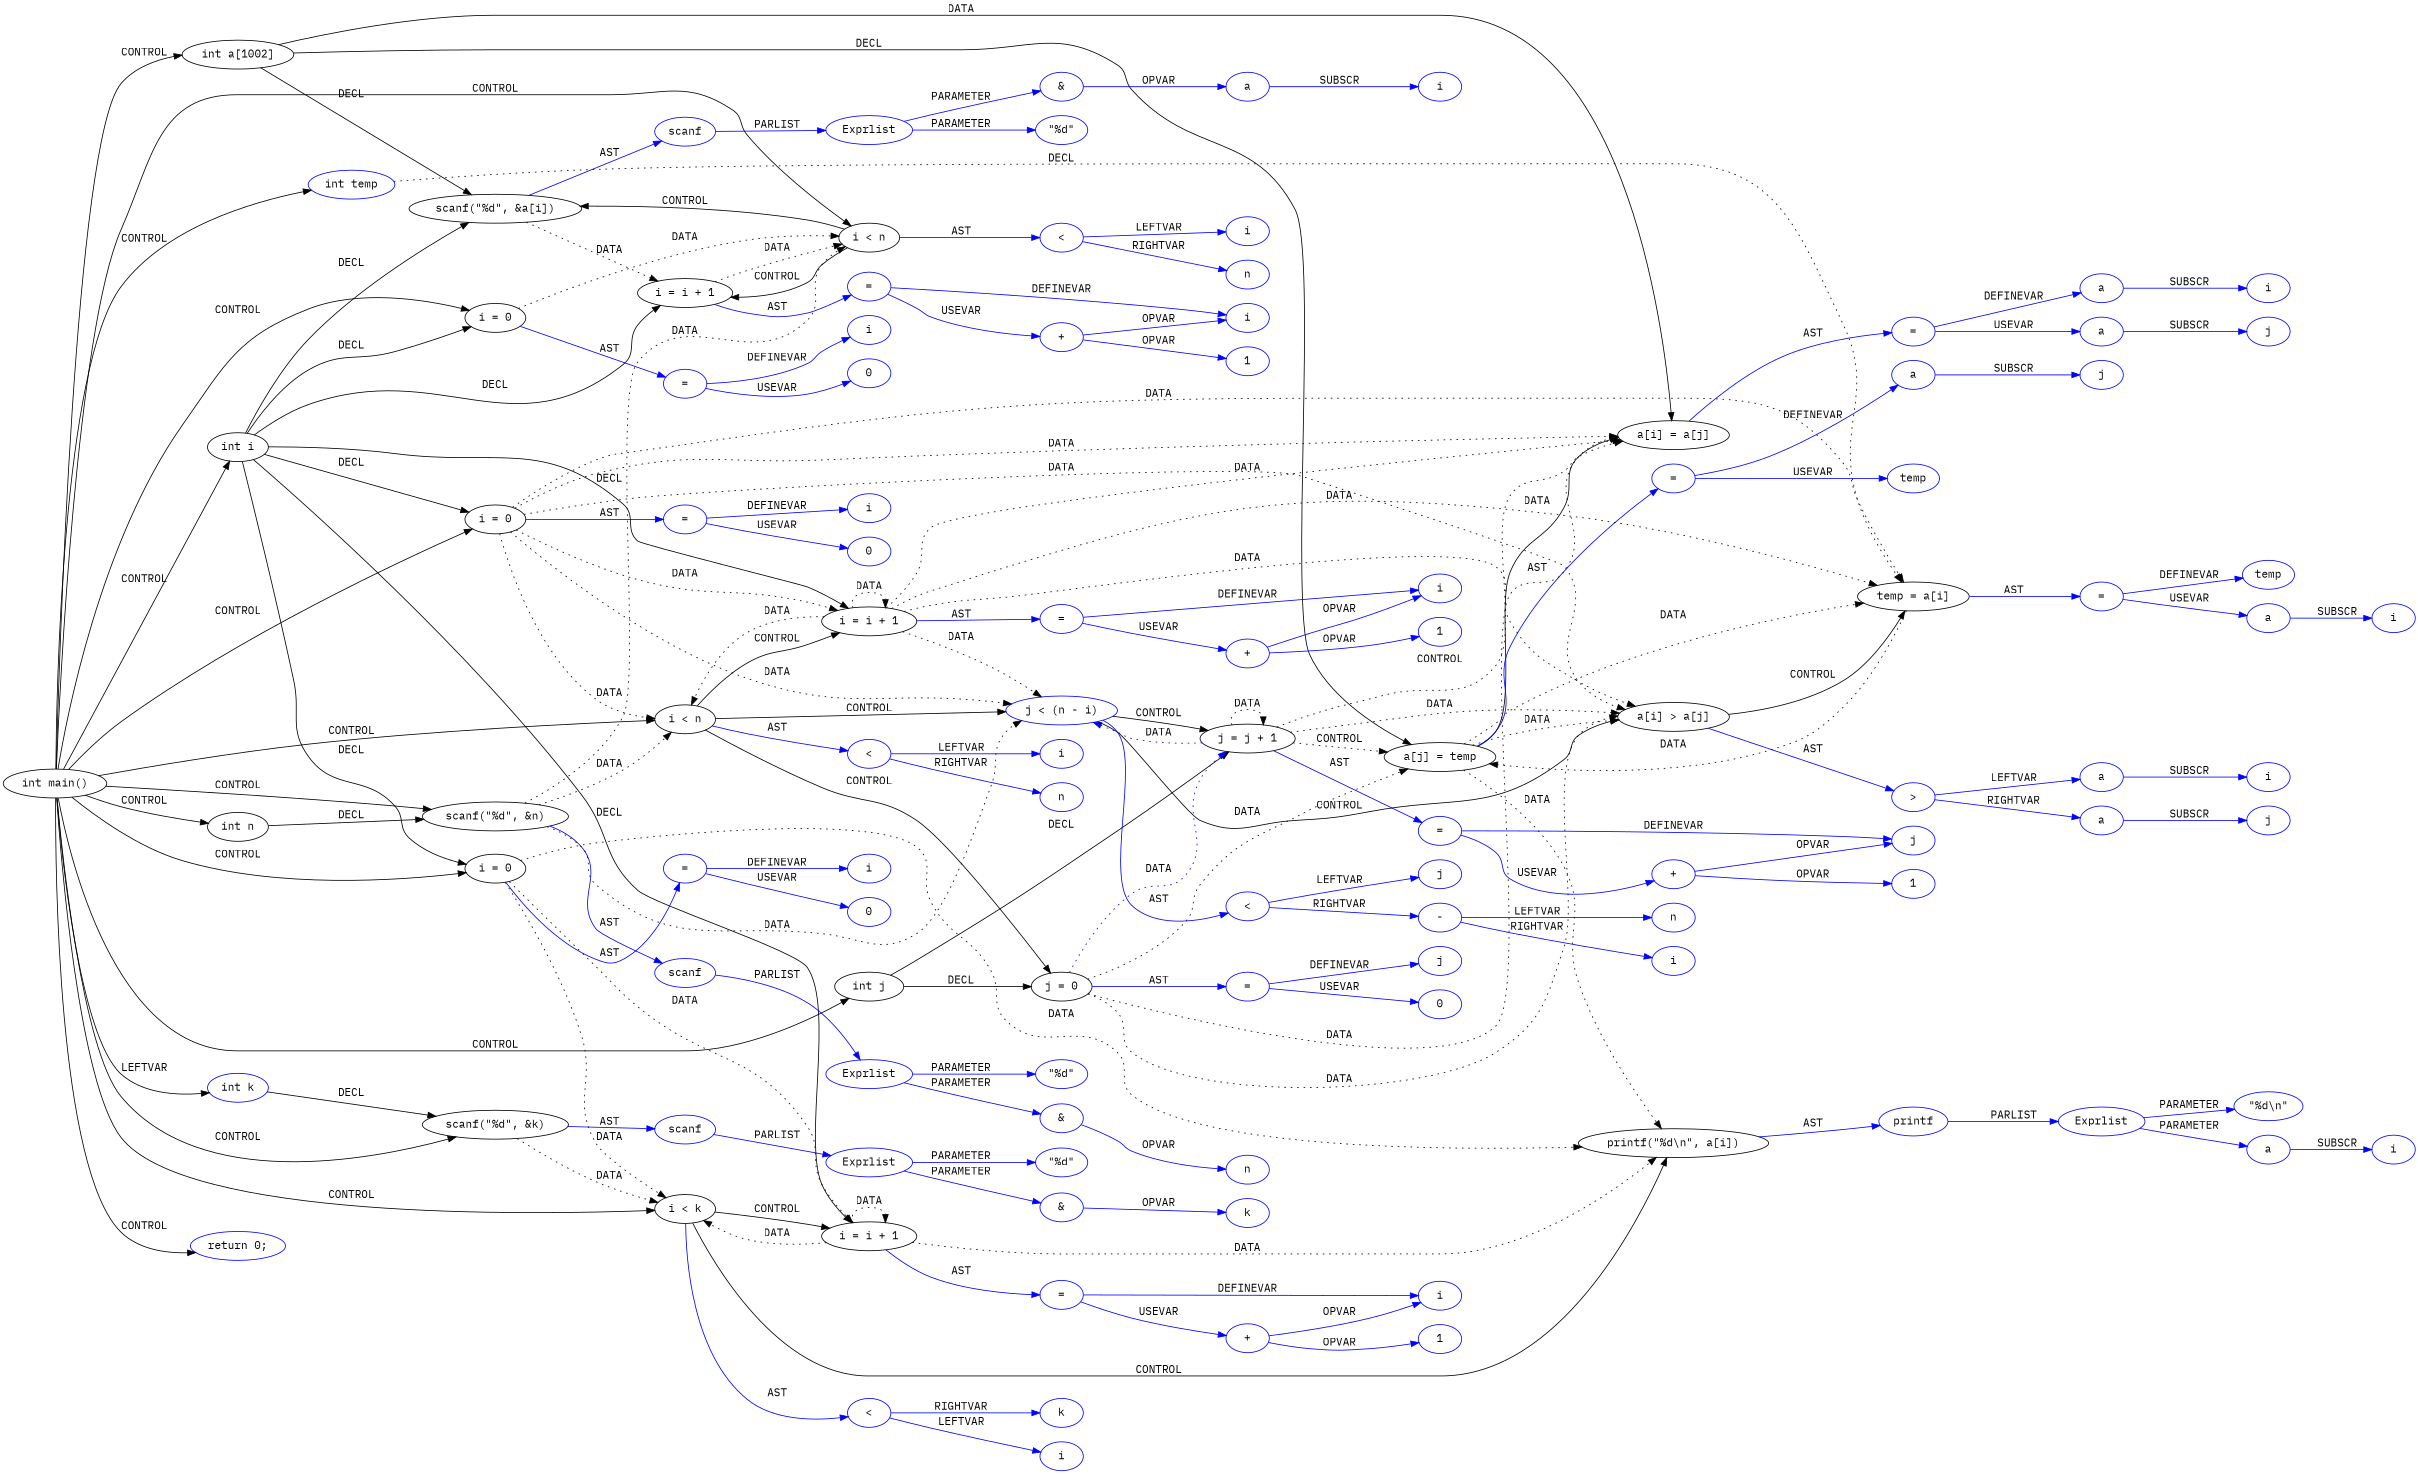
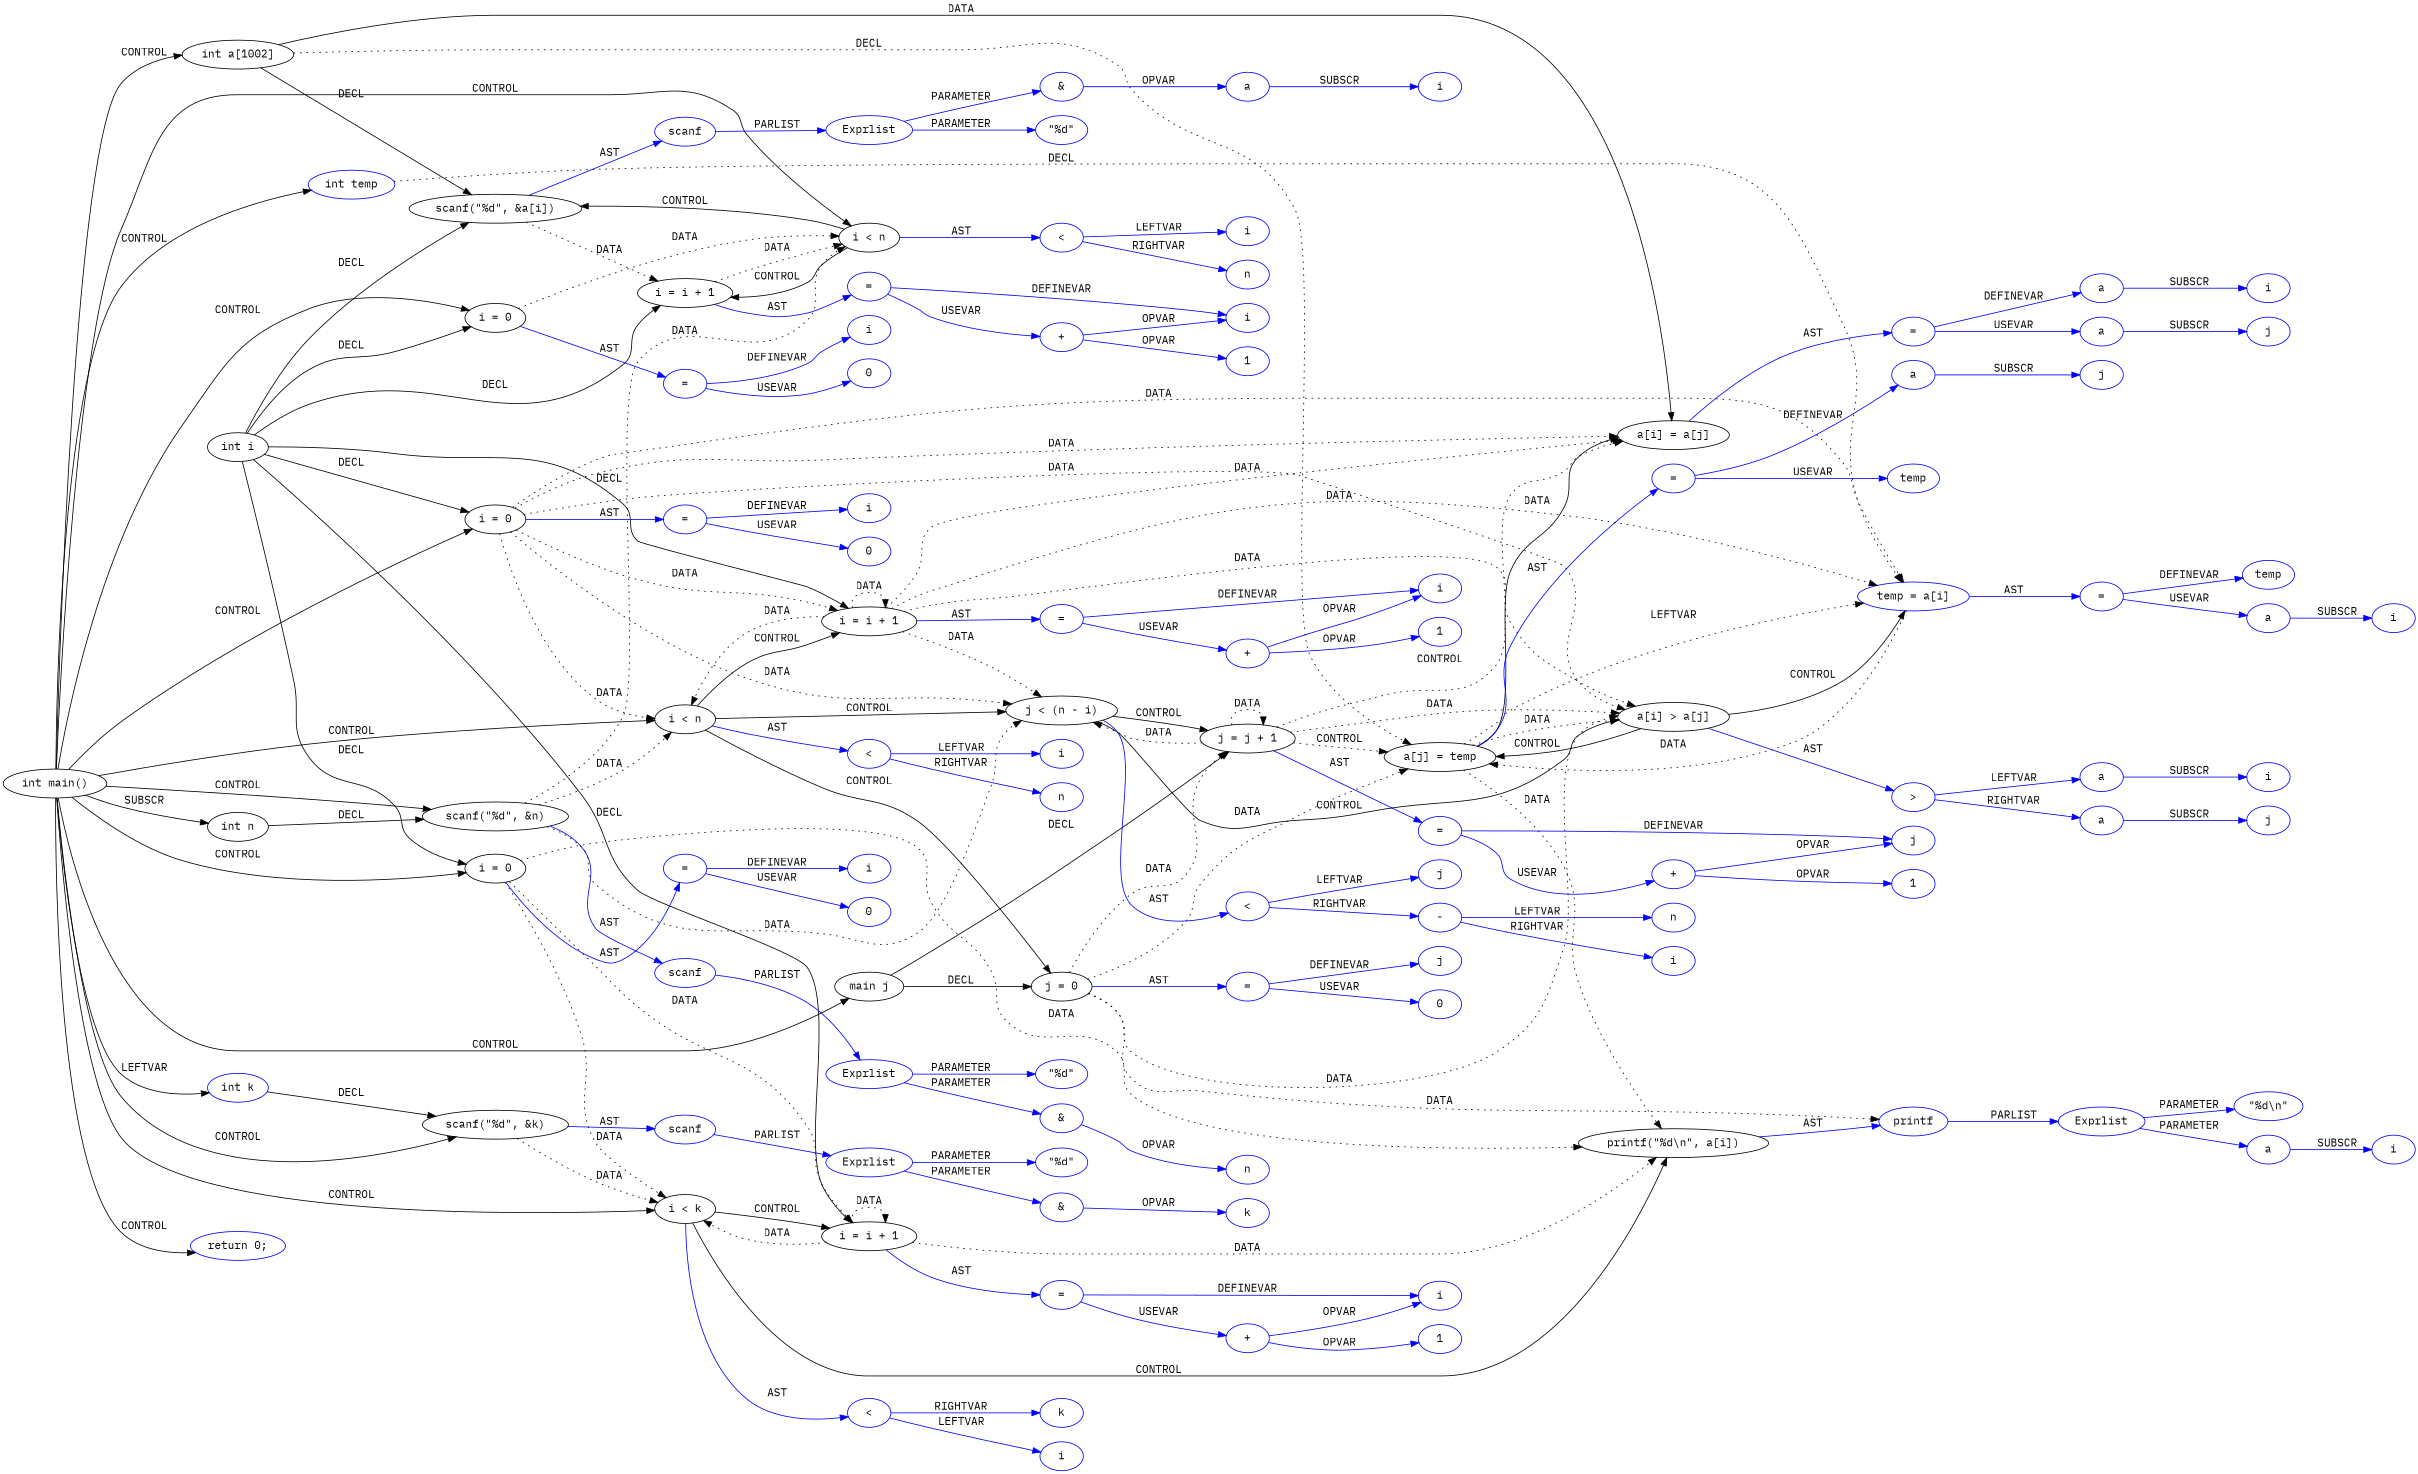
edge "int a[1002]" -> "a[j] = temp": style solid -> dotted
node "temp = a[i]": color black -> blue
edge "a[j] = temp" -> "temp = a[i]": label "DATA" -> "LEFTVAR"
edge "int main()" -> "int i": removed, label "CONTROL"
node "j < (n - i)": color blue -> black
edge "j = j + 1" -> "j < (n - i)": color blue -> black
edge "a[i] > a[j]" -> "a[j] = temp": added, label "CONTROL"
edge "int main()" -> "int n": label "CONTROL" -> "SUBSCR"
edge "j = 0" -> "j = j + 1": color blue -> black
edge "j = 0" -> "a[i] = a[j]": now "j = 0" -> "printf"
node "int j": label "int j" -> "main j"
